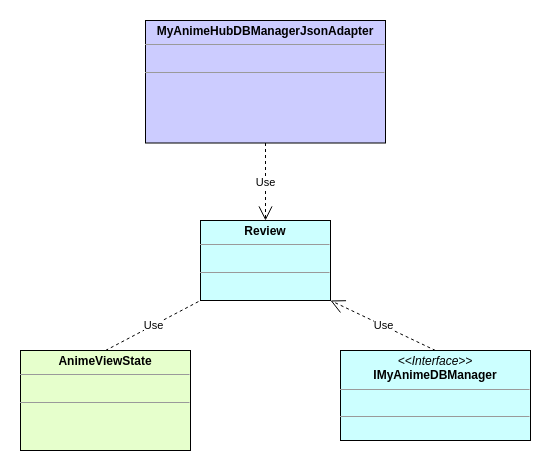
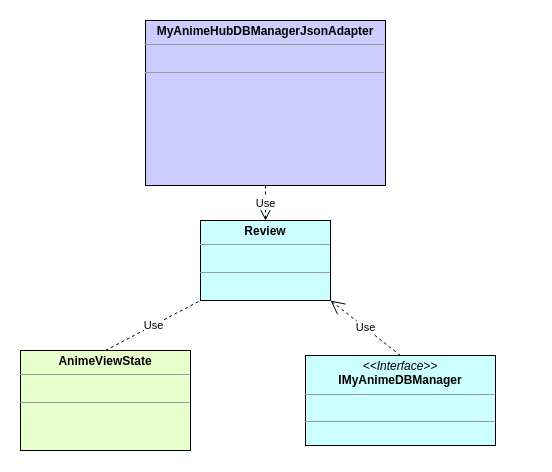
node "MyAnimeHubDBManagerJsonAdapter": size 240x123 -> 240x165
node "<<Interface>> IMyAnimeDBManager": moved (436, 396) -> (401, 401)
